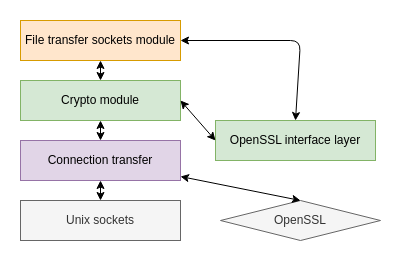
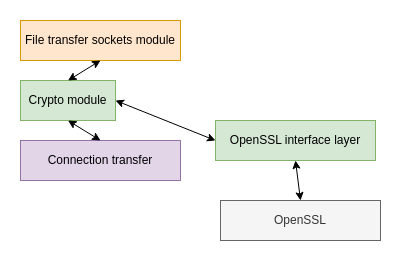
edge "File transfer sockets module" -- "OpenSSL interface layer": removed
node "Crypto module": size 160x40 -> 95x40
edge "Connection transfer" -- "OpenSSL": now "OpenSSL interface layer" -- "OpenSSL"
edge "Connection transfer" -- "Unix sockets": removed
node "Unix sockets": removed
node "OpenSSL": shape diamond -> rectangle
